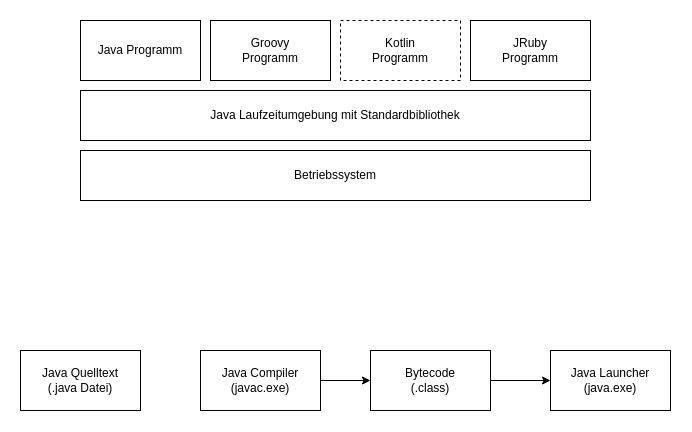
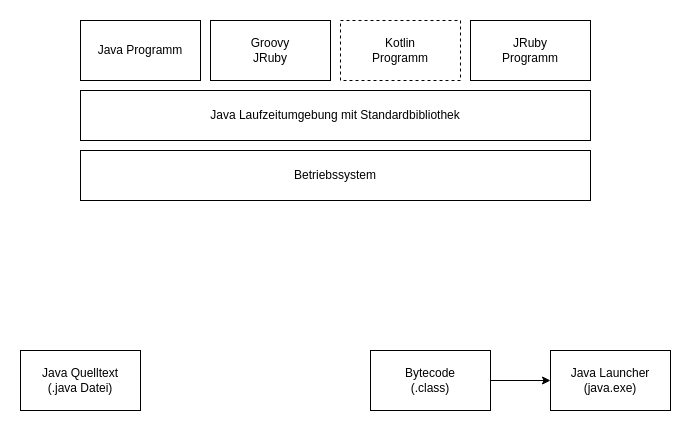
node "Groovy Programm": label "Groovy Programm" -> "Groovy JRuby"
node "Java Compiler (javac.exe)": removed
edge "Java Compiler (javac.exe)" -> "Bytecode (.class)": removed
